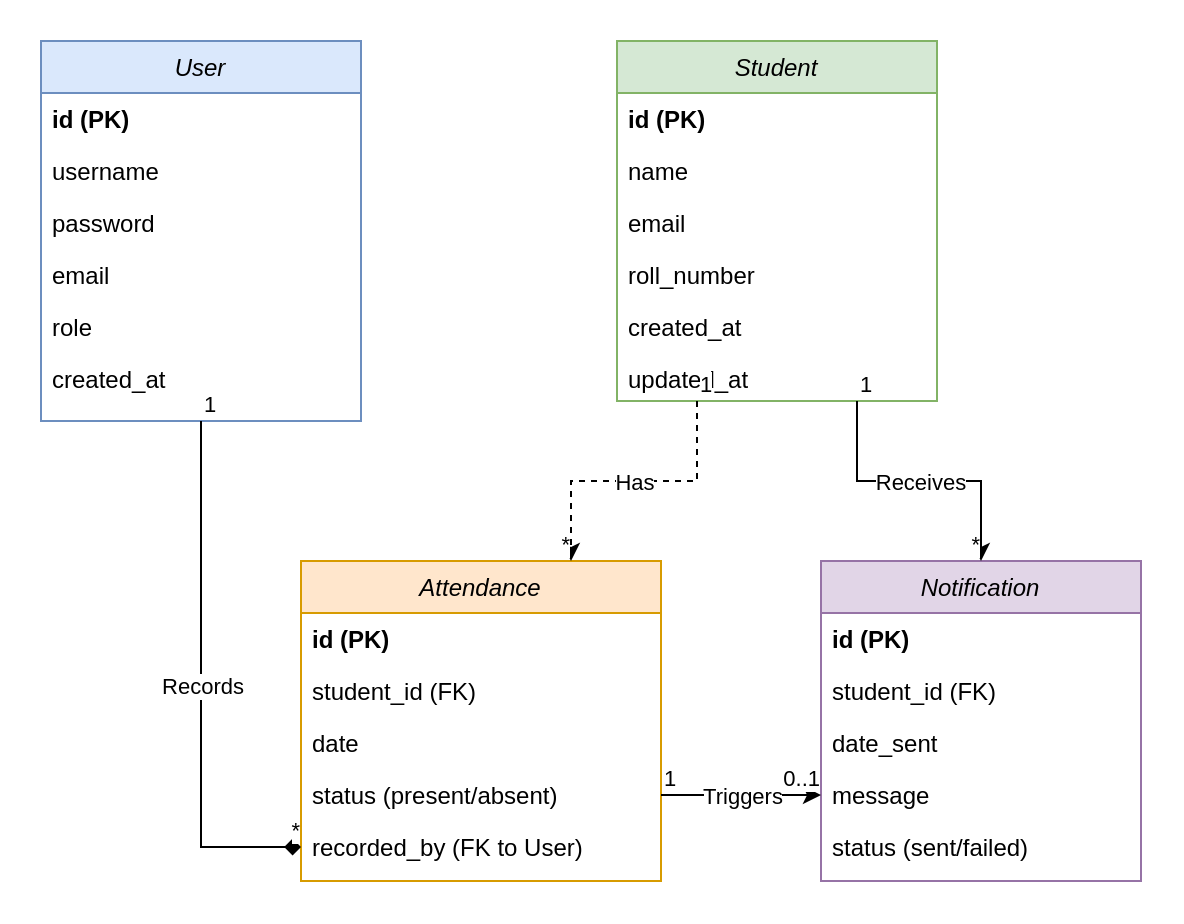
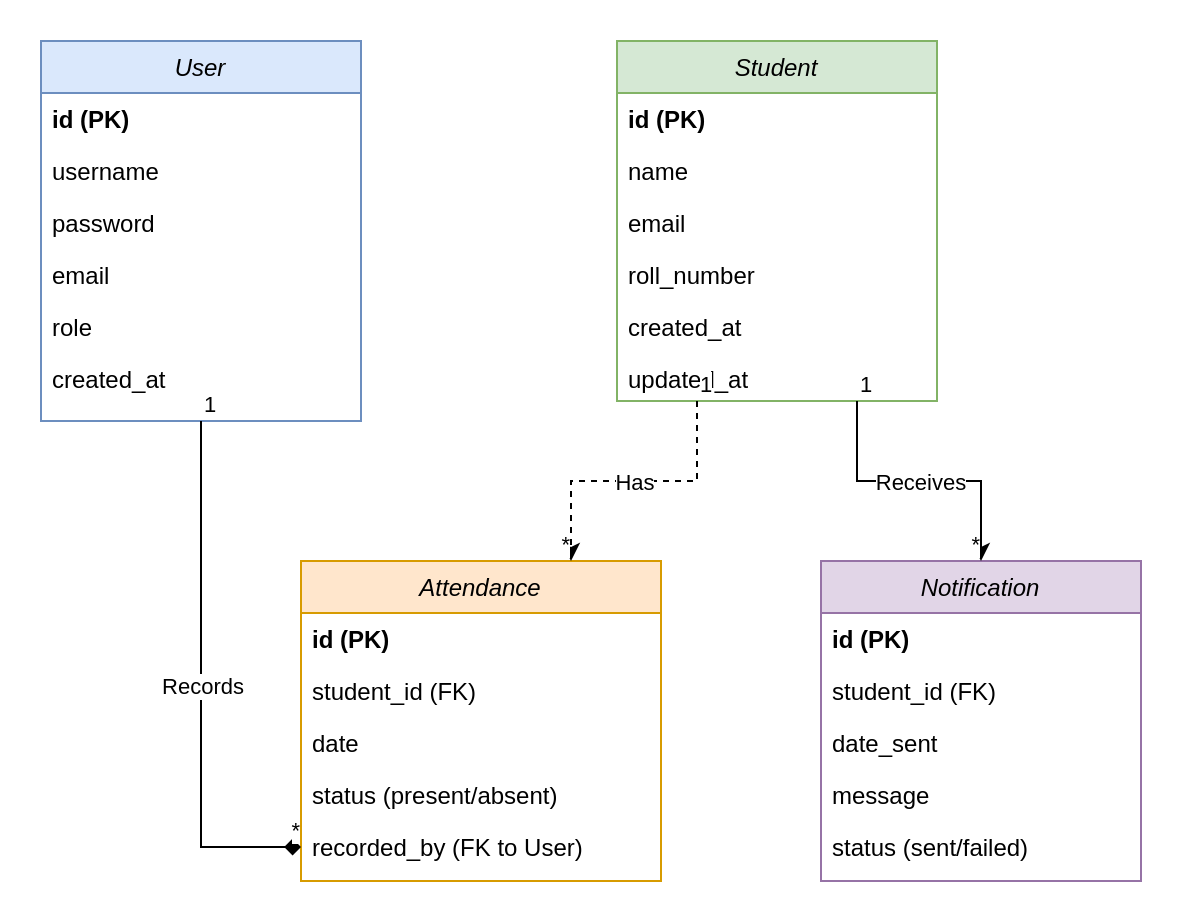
edge "status (present/absent)" -> "message": removed, labels "1", "Triggers", "0..1"
